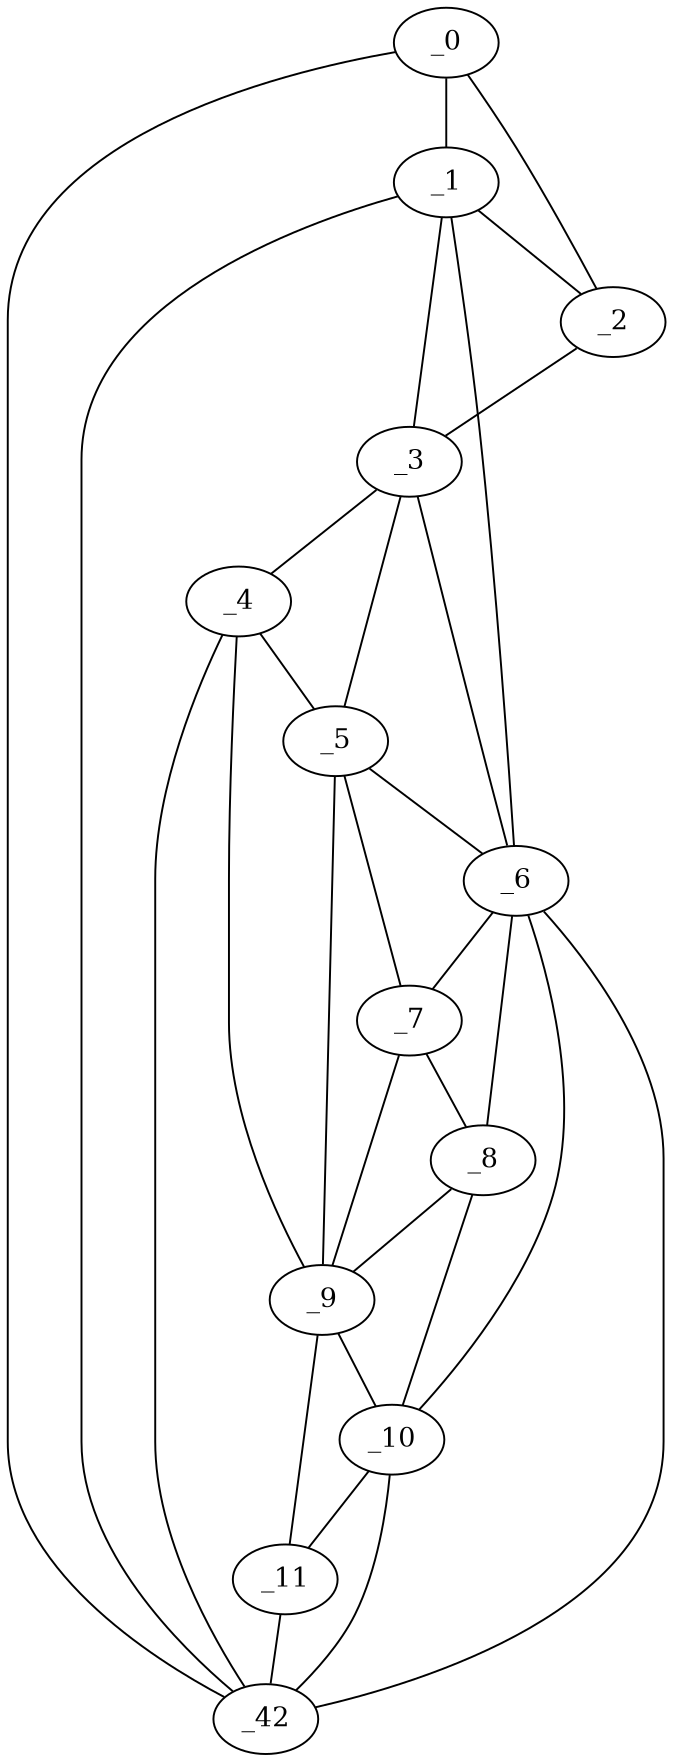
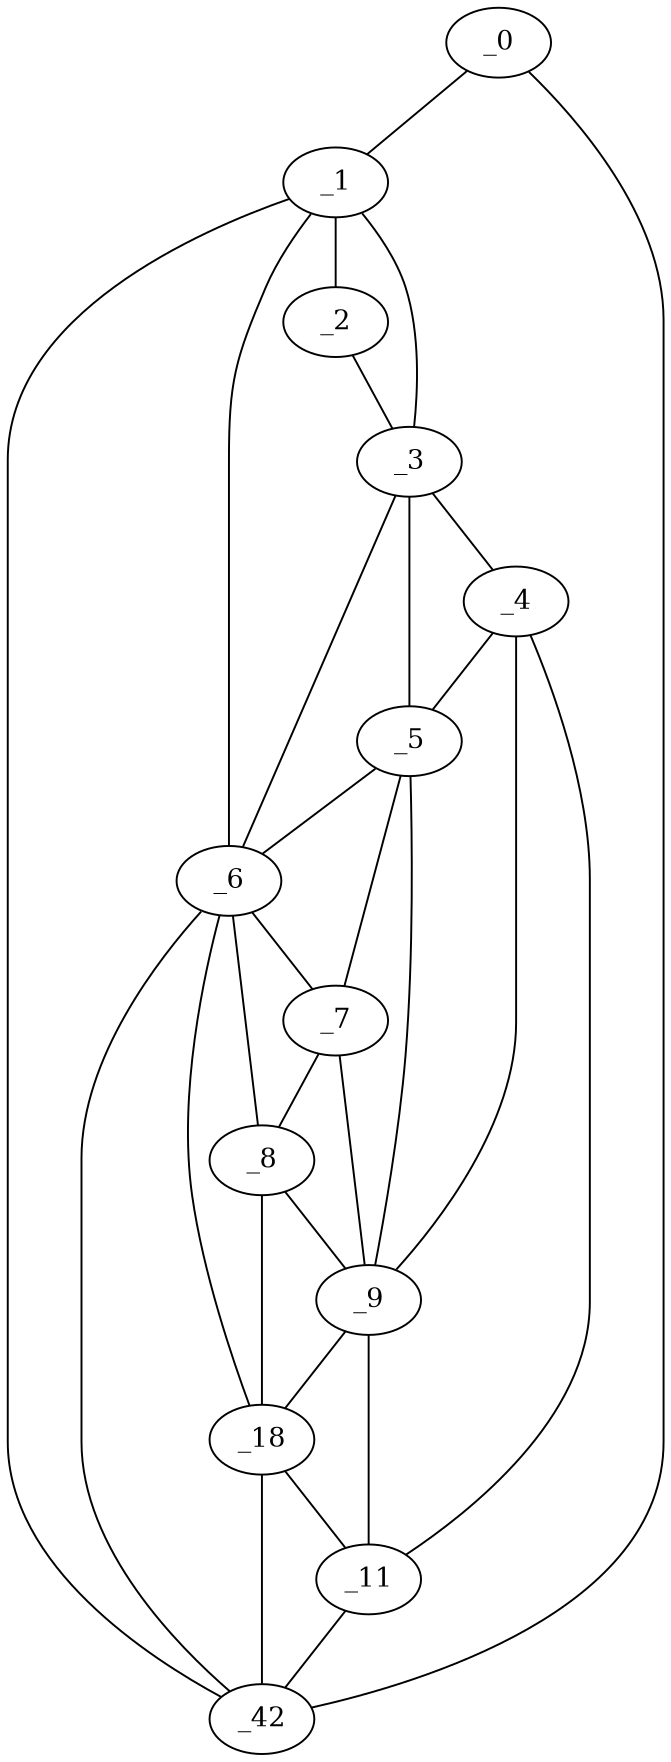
edge "_0" -- "_2": removed
edge "_4" -- "_42": now "_4" -- "_11"
node "_10": label "_10" -> "_18"
